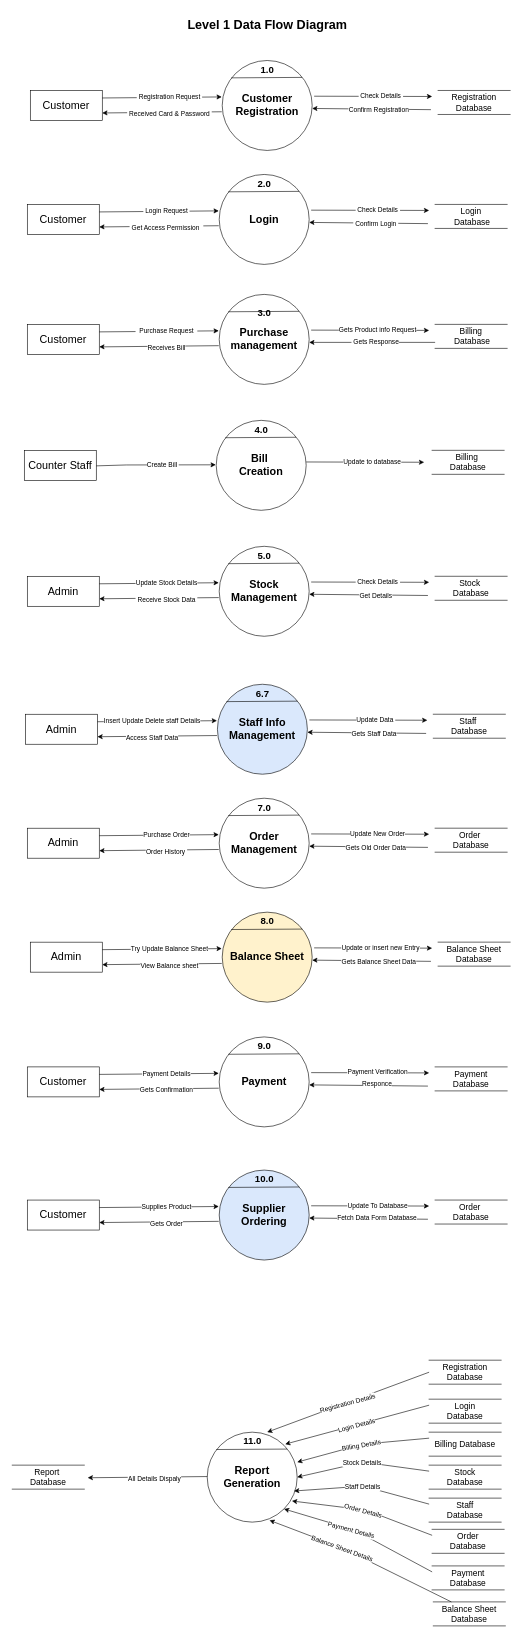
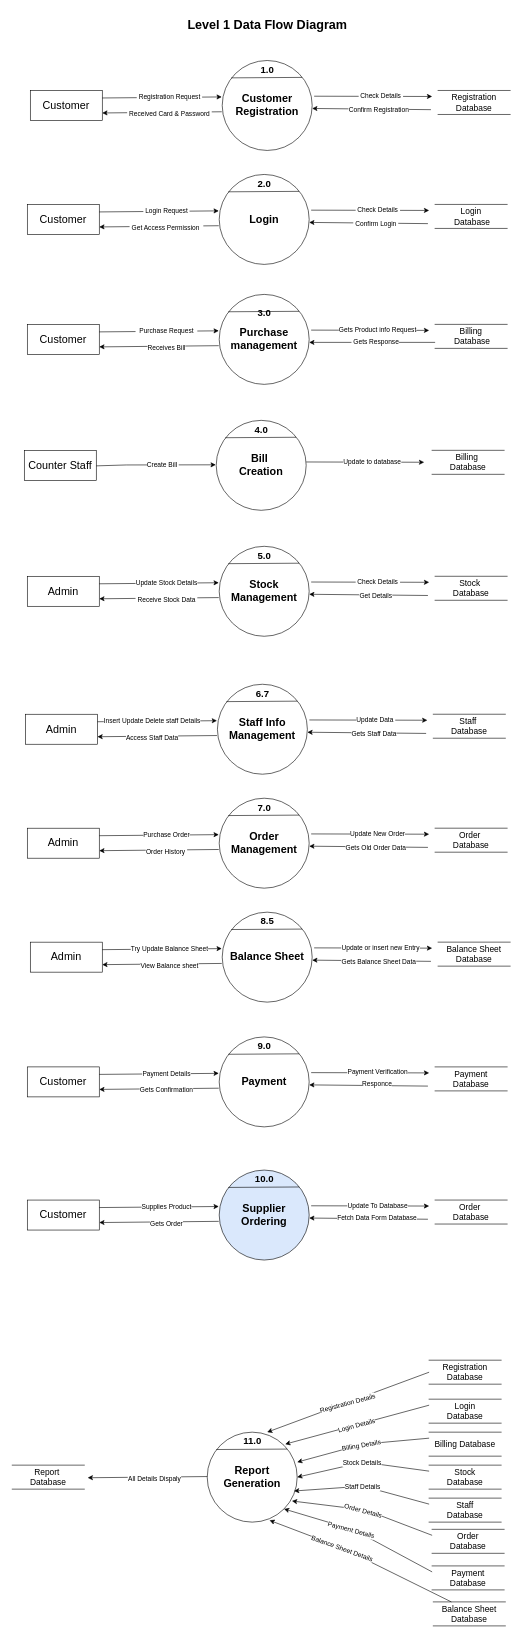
node "Staff Info Management": fillcolor #dae8fc -> #ffffff
node "8.0": label "8.0" -> "8.5"
node "Balance Sheet": fillcolor #fff2cc -> #ffffff
